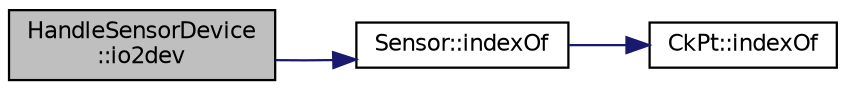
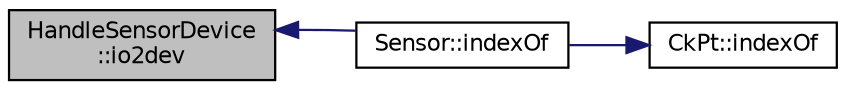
edge "HandleSensorDevice ::io2dev" -> "Sensor::indexOf": reversed
